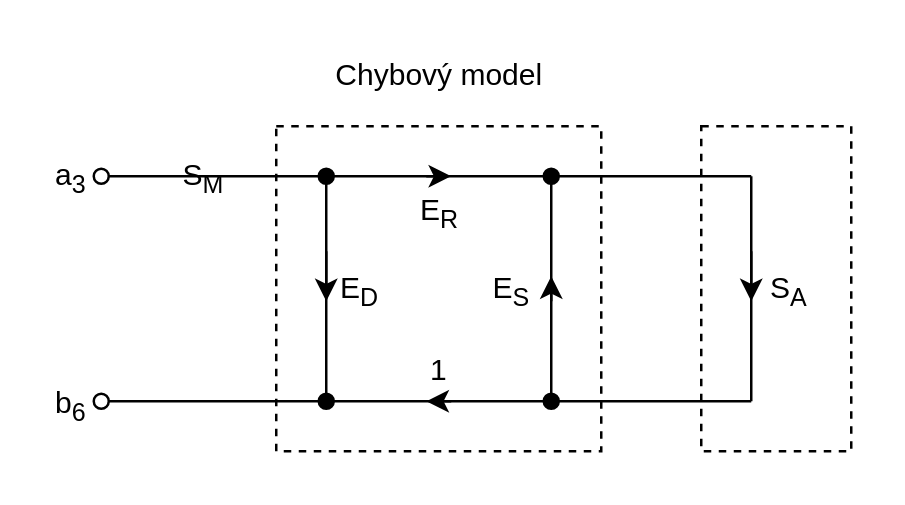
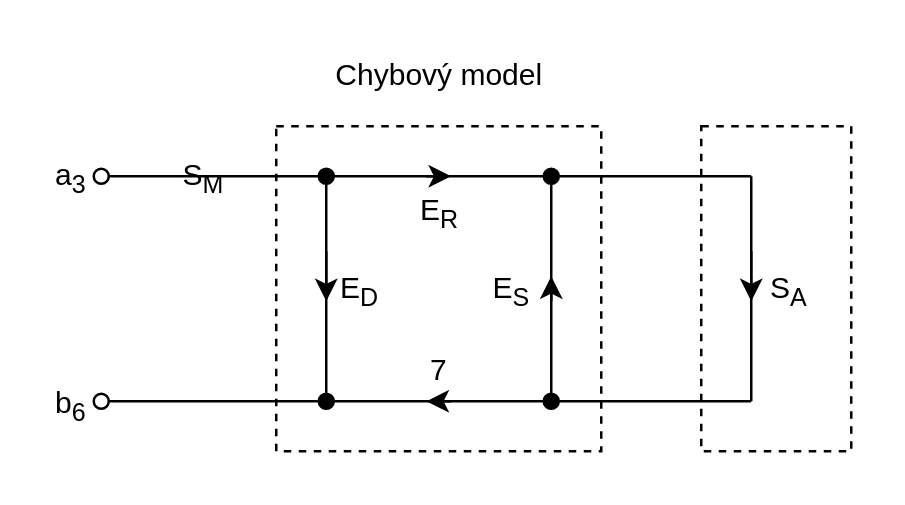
node "1": label "1" -> "7"
